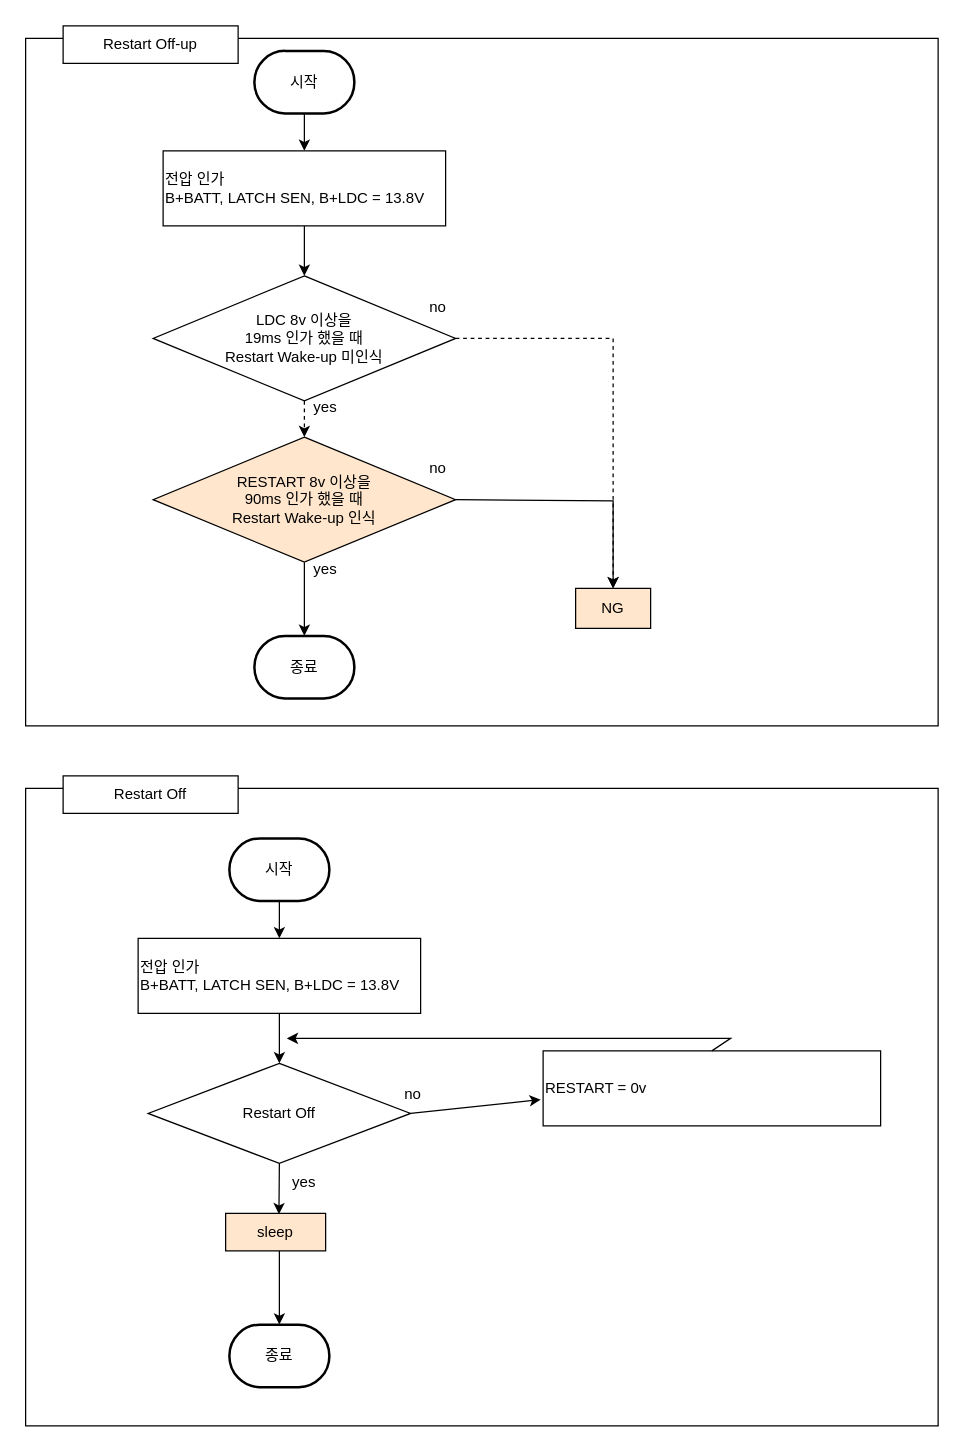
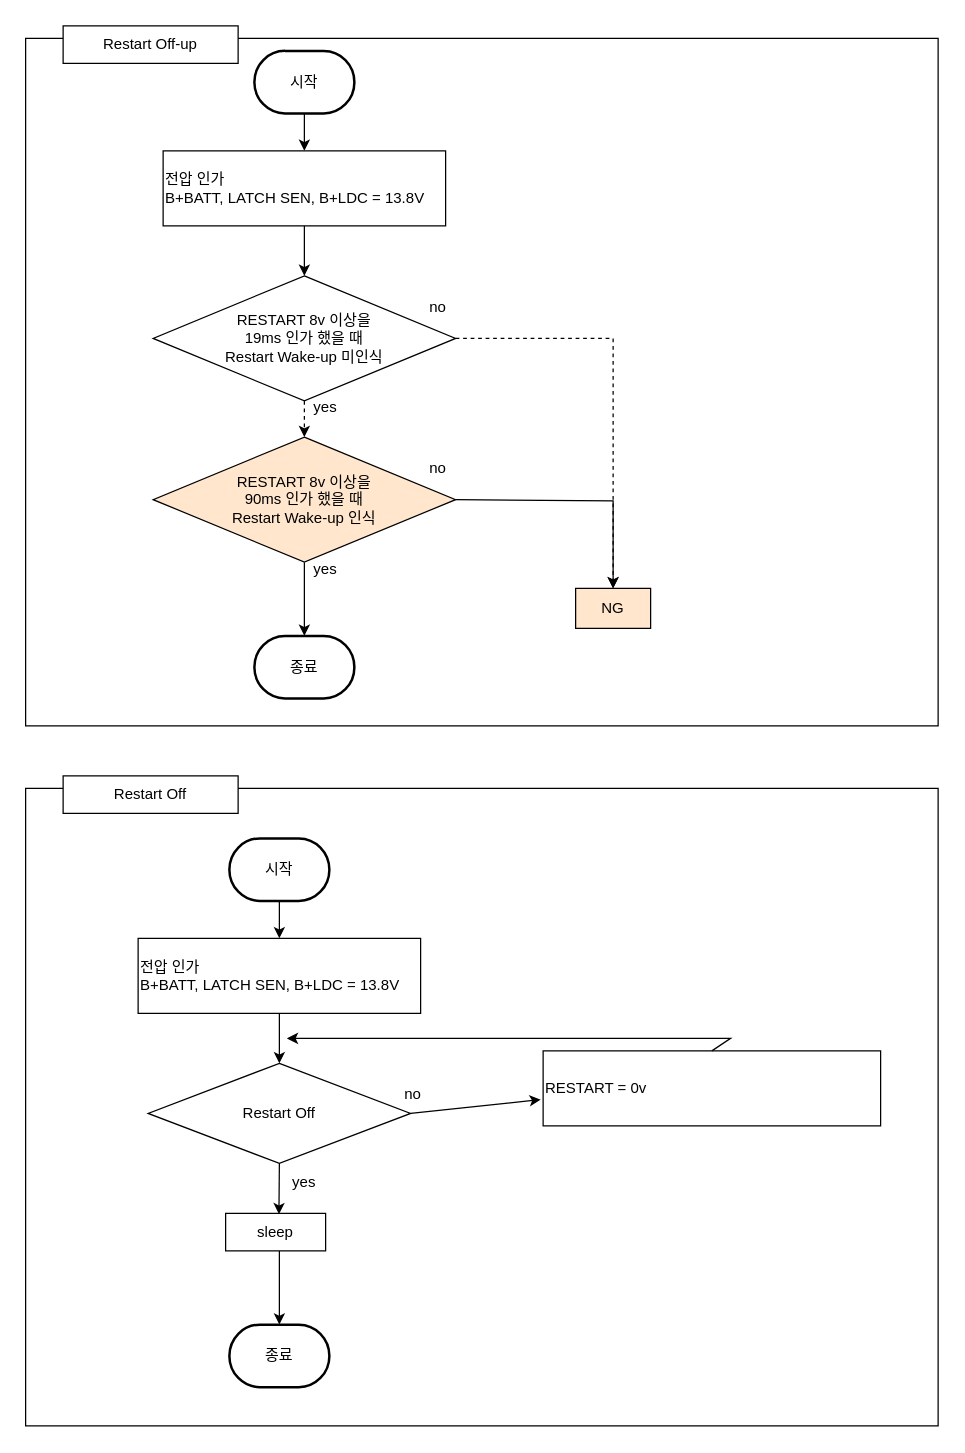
node "LDC 8v 이상을 19ms 인가 했을 때 Restart Wake-up 미인식": label "LDC 8v 이상을 19ms 인가 했을 때 Restart Wake-up 미인식" -> "RESTART 8v 이상을 19ms 인가 했을 때 Restart Wake-up 미인식"
node "sleep": fillcolor #ffe6cc -> #ffffff
